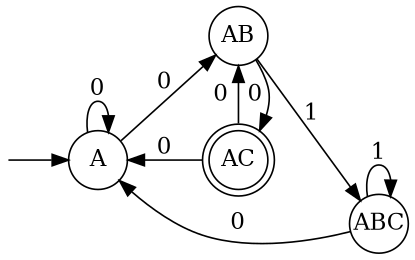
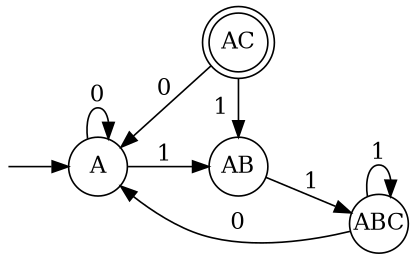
edge "A" -> "AB": label "0" -> "1"
edge "AB" -> "AC": removed, label "0"
edge "AC" -> "AB": label "0" -> "1"
